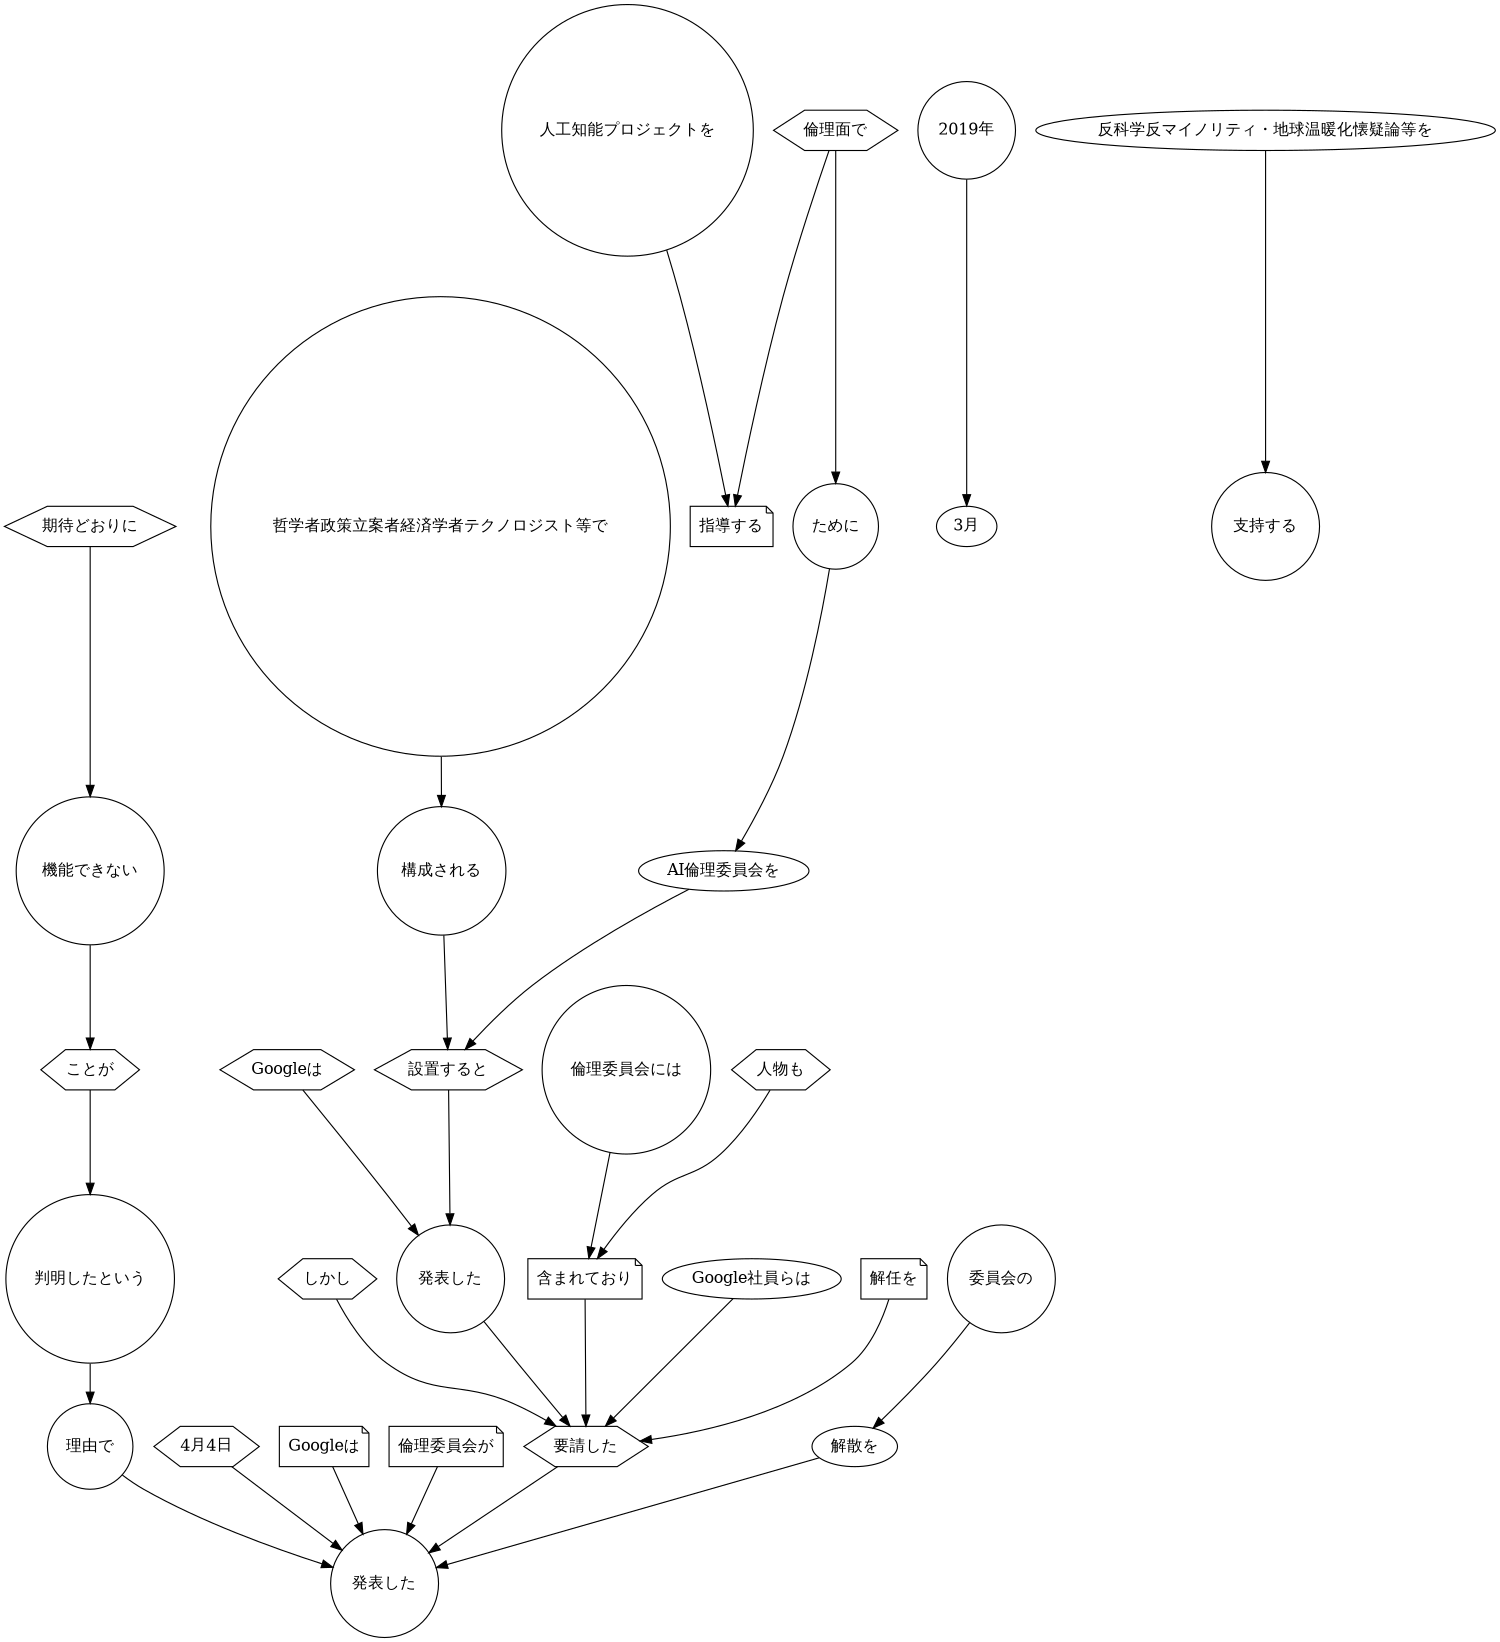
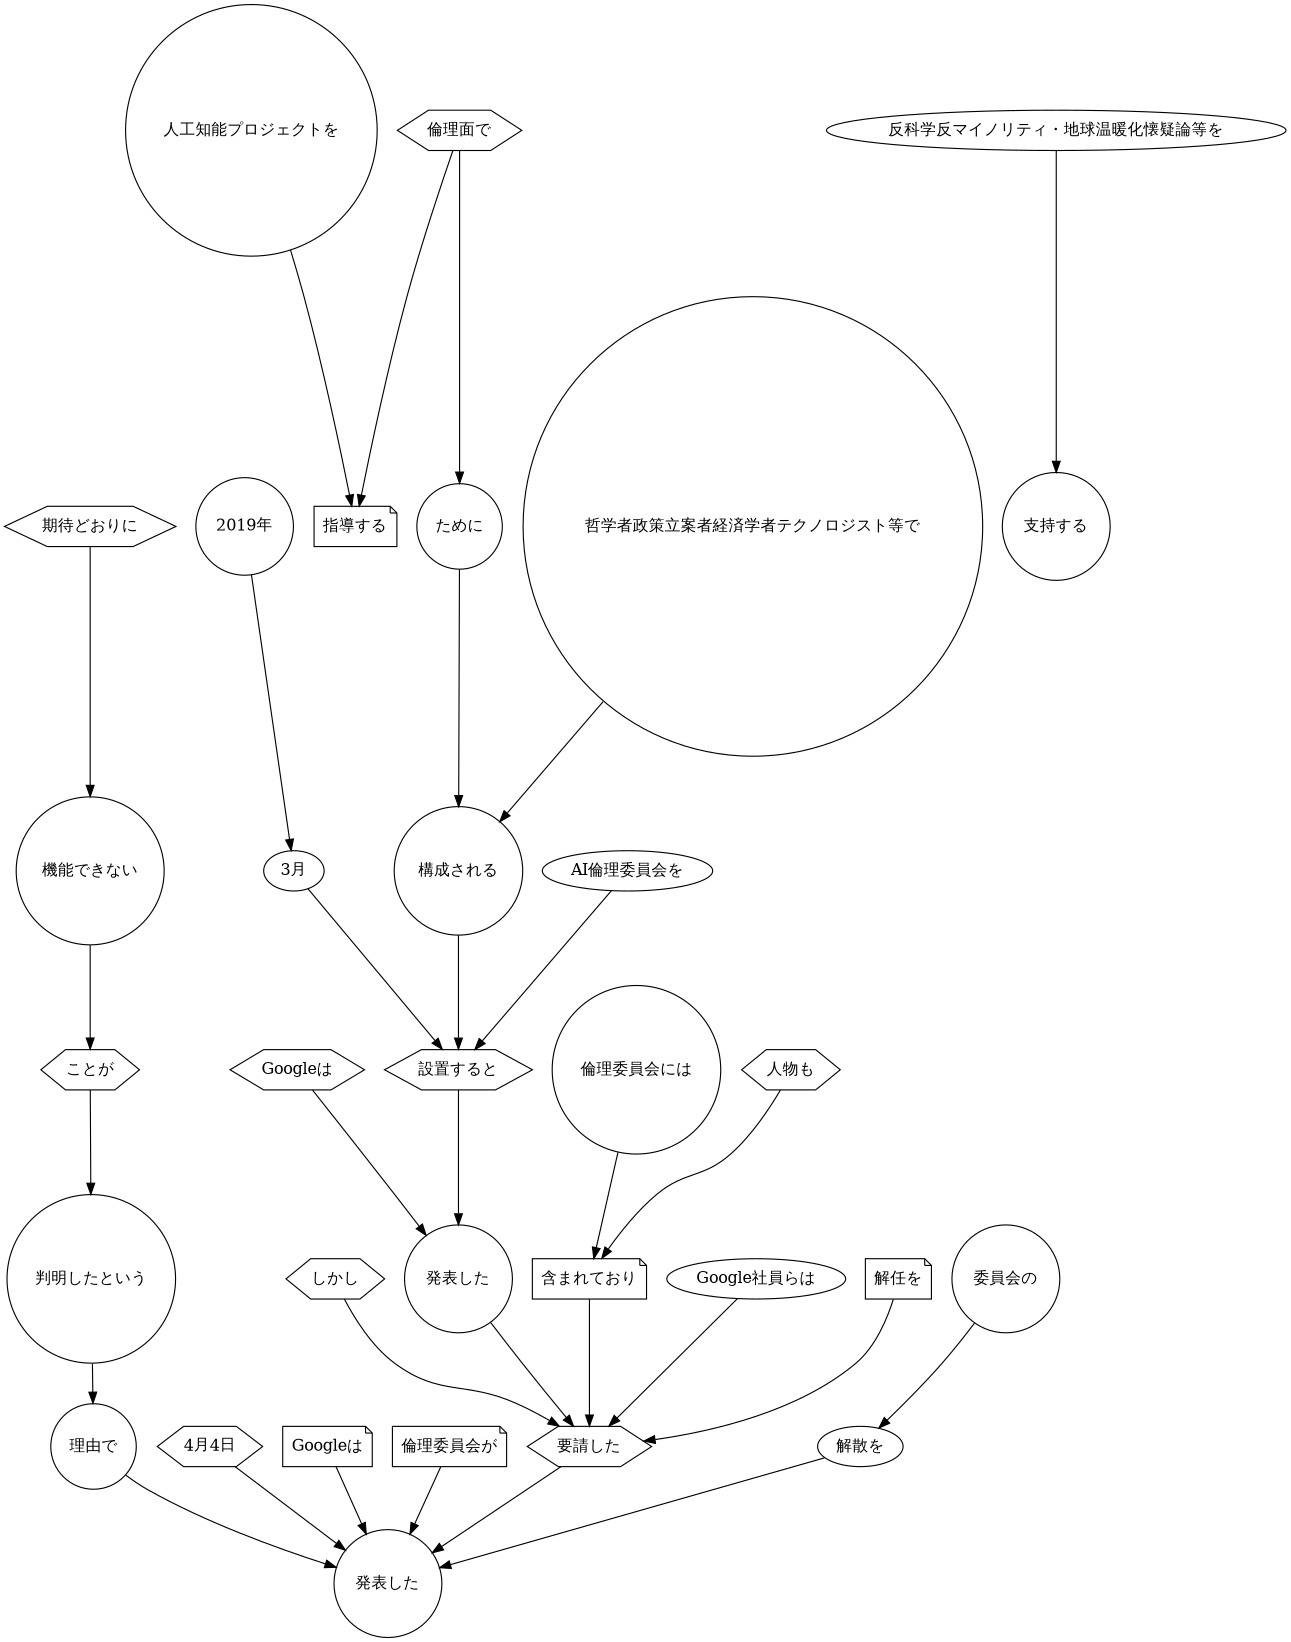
edge "ために" -> "AI倫理委員会を": now "ために" -> "構成される"
edge "3月" -> "設置すると": added
